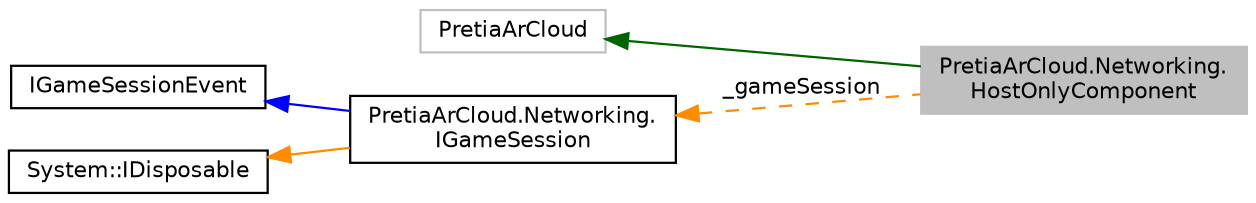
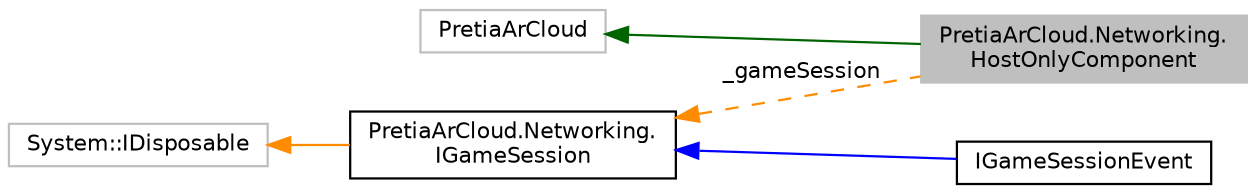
edge "PretiaArCloud.Networking. IGameSession" -> "IGameSessionEvent": reversed
node "System::IDisposable": color black -> grey75
